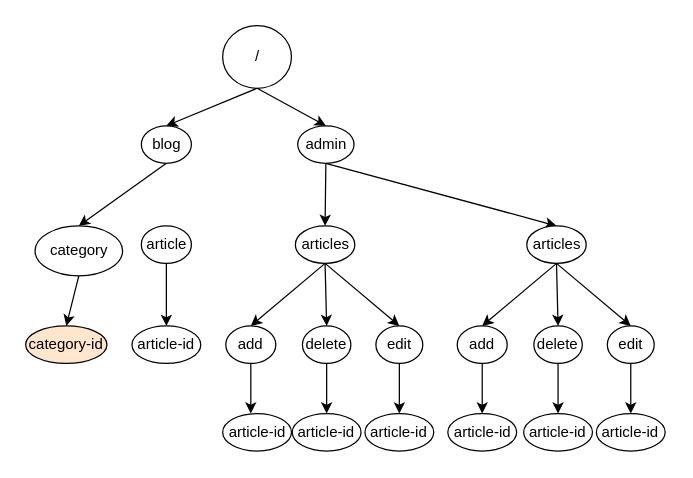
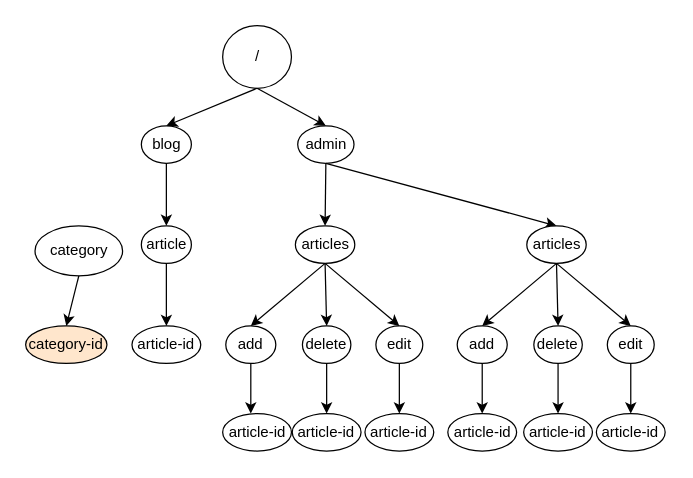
edge "blog" -> "article": added
edge "blog" -> "category": removed
